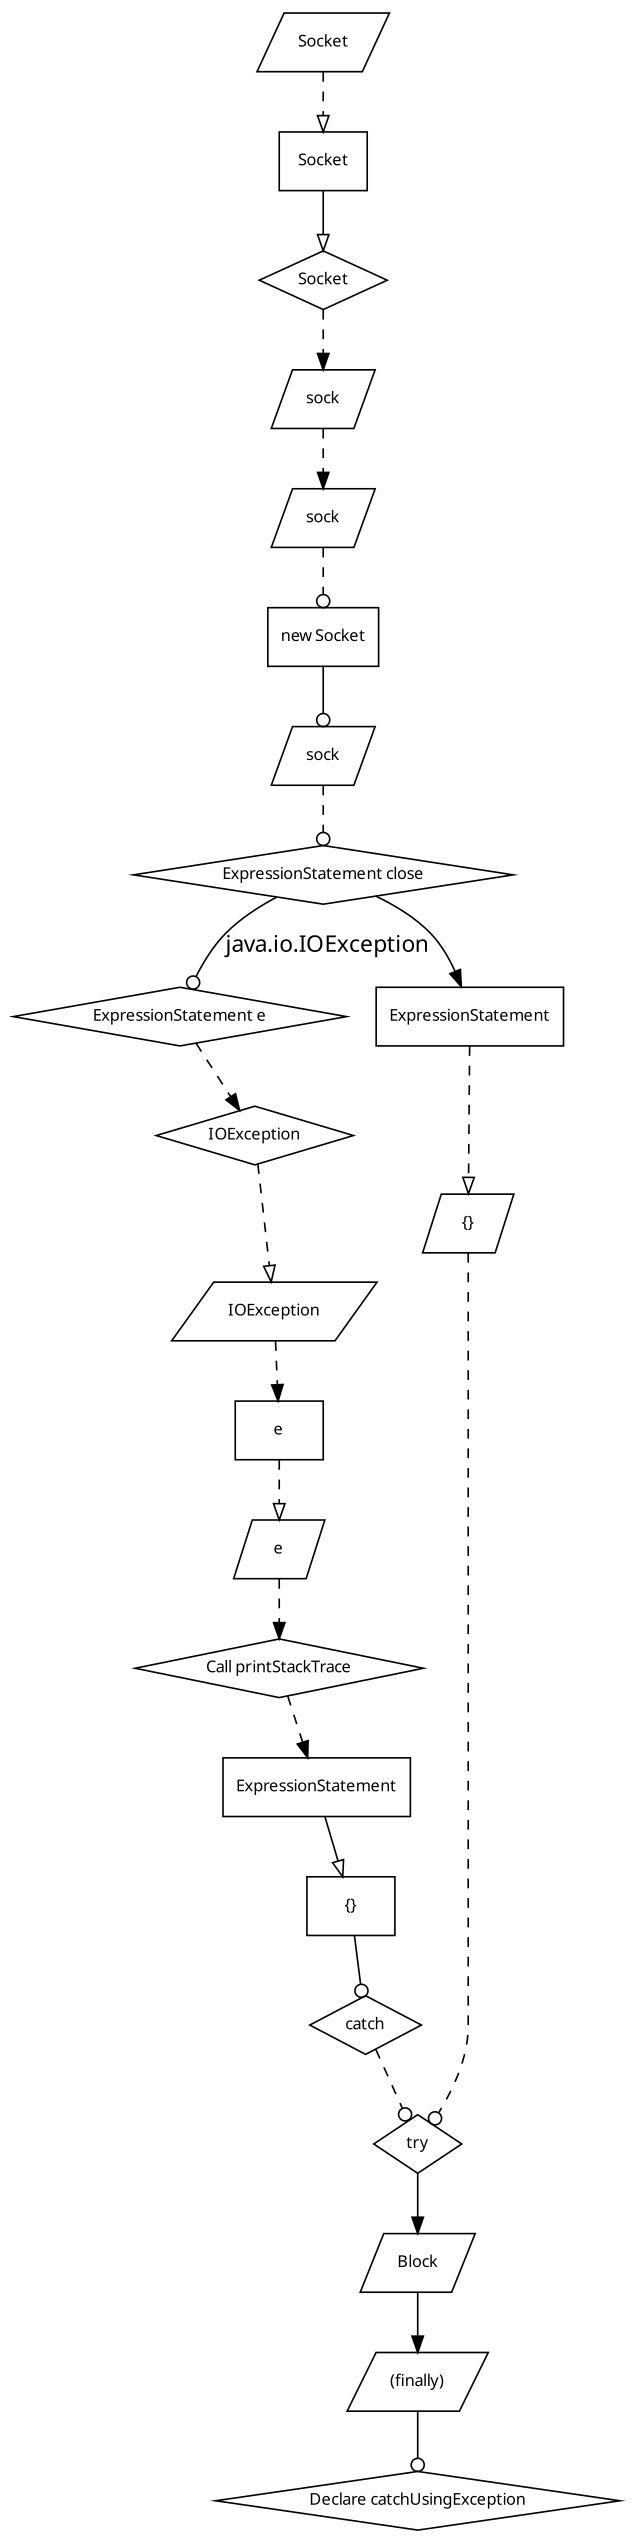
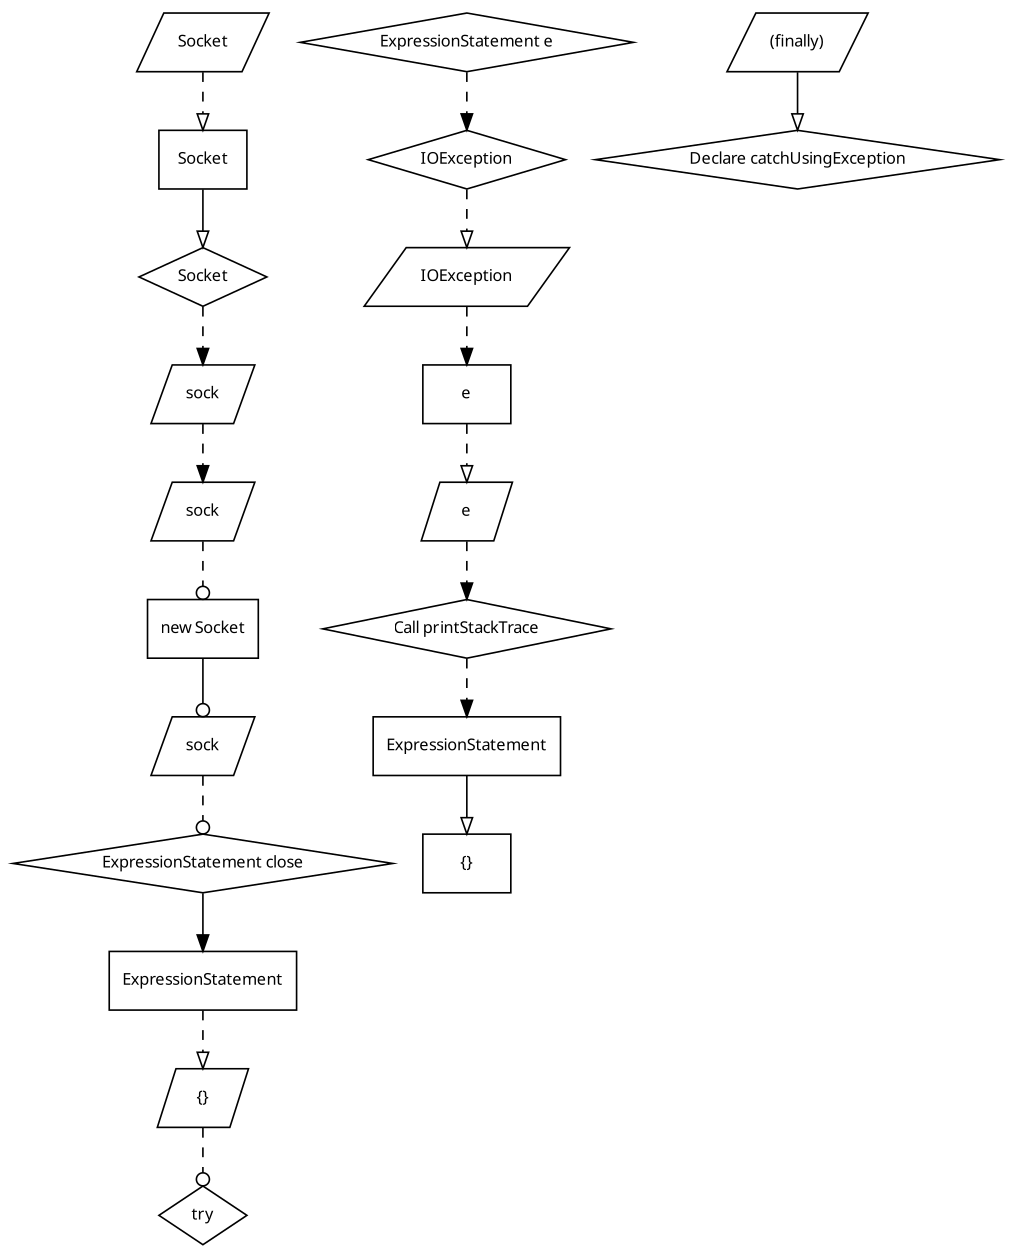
edge "ExpressionStatement close" -> "ExpressionStatement e": removed, label "java.io.IOException"
node "catch": removed
node "Block": removed
edge "(finally)" -> "Declare catchUsingException": arrowhead odot -> onormal
